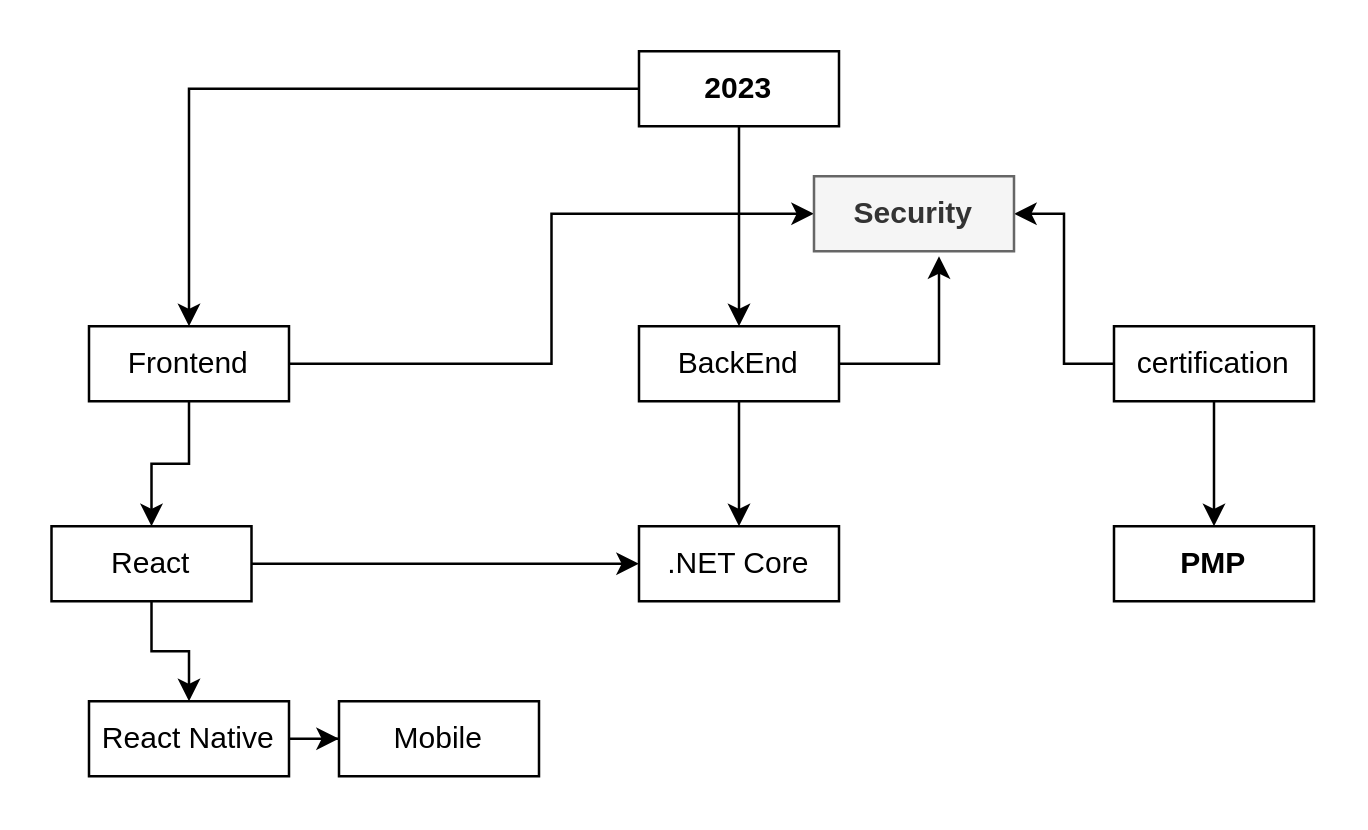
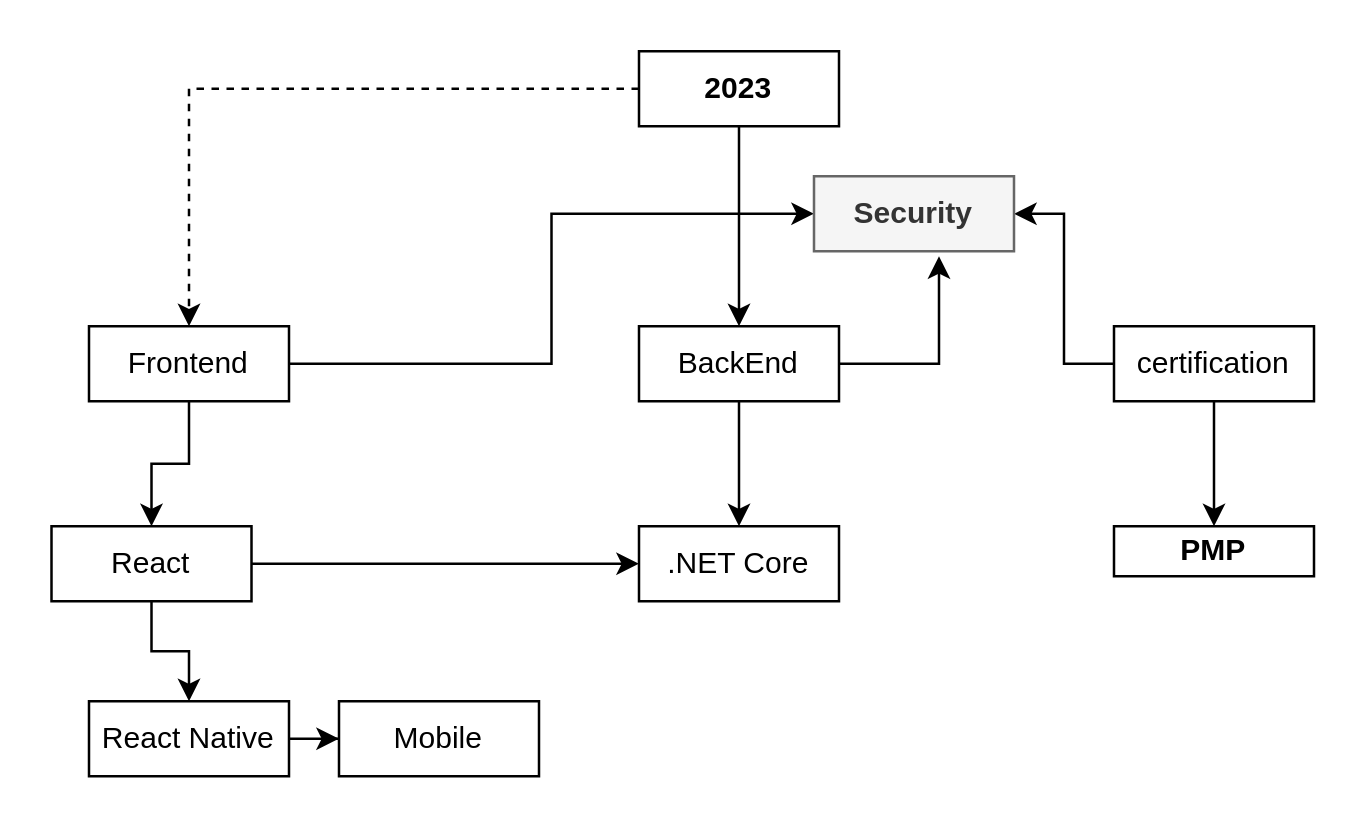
edge "2023" -> "Frontend": style solid -> dashed
node "PMP": size 200x75 -> 200x50
